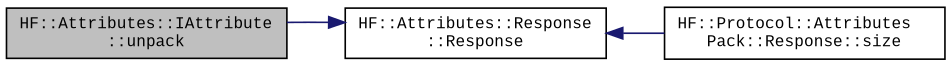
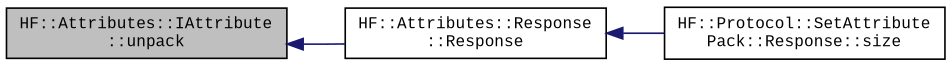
edge "HF::Attributes::IAttribute ::unpack" -> "HF::Attributes::Response ::Response": reversed
node "HF::Protocol::Attributes Pack::Response::size": label "HF::Protocol::Attributes Pack::Response::size" -> "HF::Protocol::SetAttribute Pack::Response::size"
